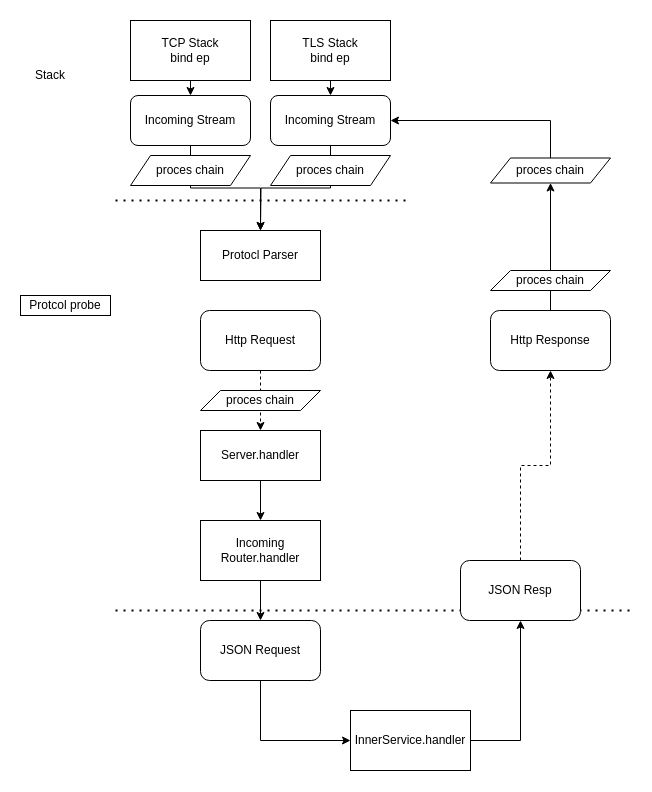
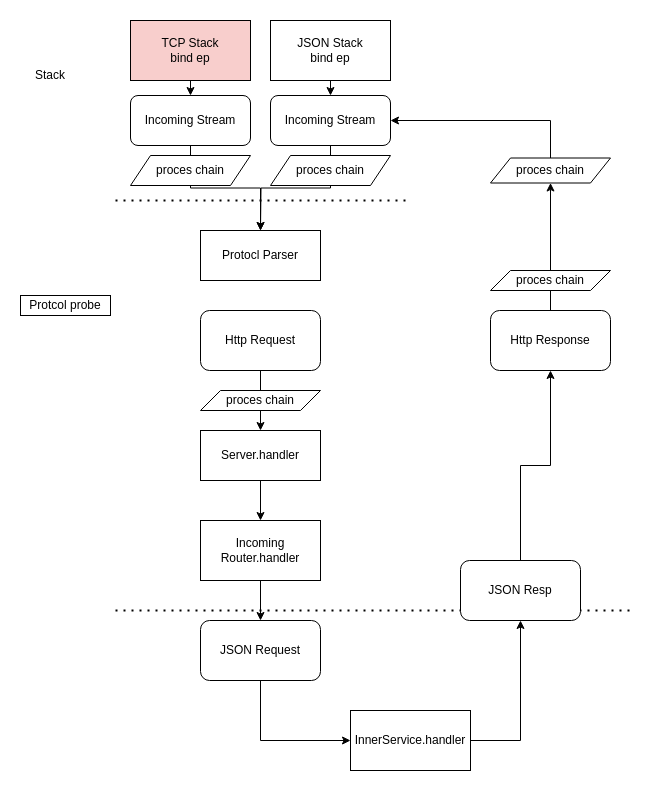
node "TCP Stack bind ep": fillcolor #ffffff -> #f8cecc
node "TLS Stack bind ep": label "TLS Stack bind ep" -> "JSON Stack bind ep"
edge "Http Request" -> "Server.handler": style dashed -> solid
edge "JSON Resp" -> "Http Response": style dashed -> solid
